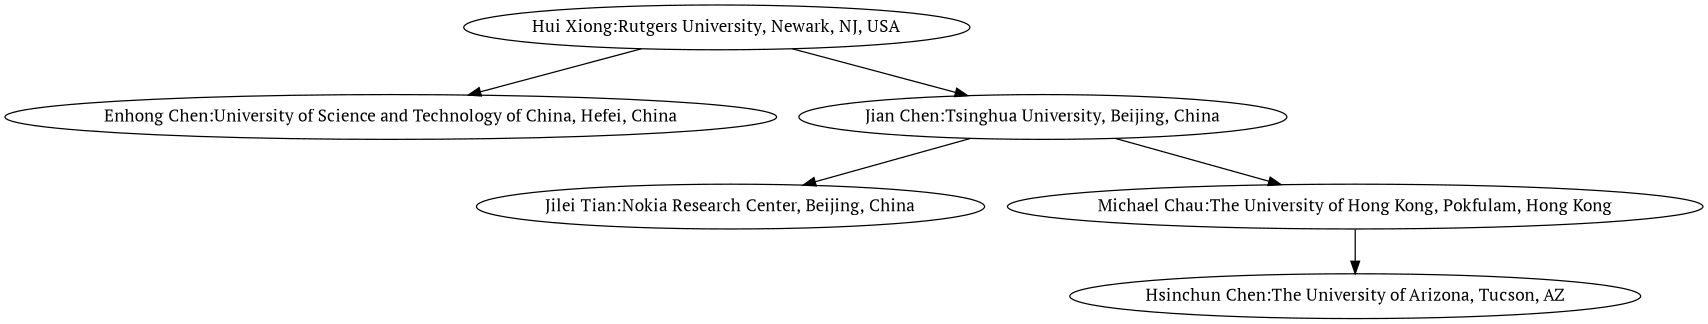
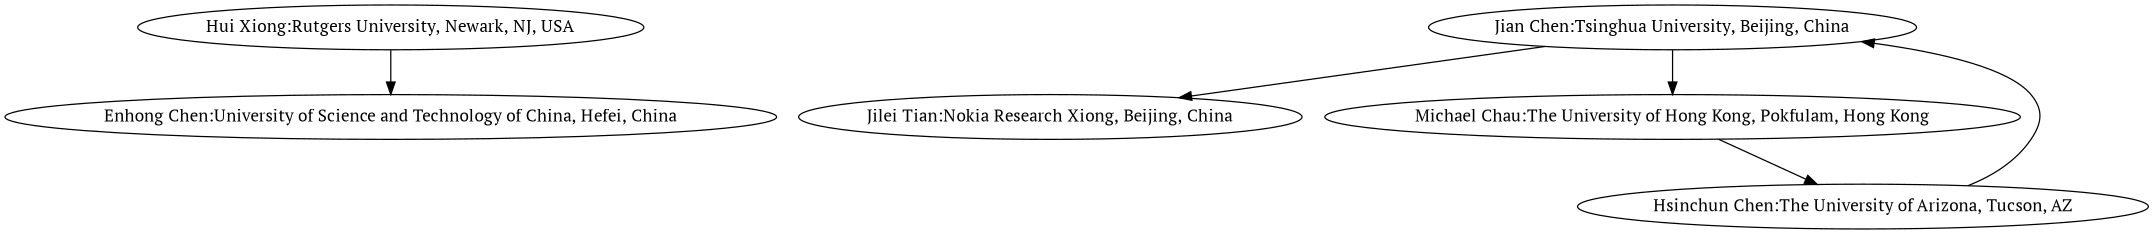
edge "Hui Xiong:Rutgers University, Newark, NJ, USA" -> "Jian Chen:Tsinghua University, Beijing, China": now "Hsinchun Chen:The University of Arizona, Tucson, AZ" -> "Jian Chen:Tsinghua University, Beijing, China"
node "Jilei Tian:Nokia Research Center, Beijing, China": label "Jilei Tian:Nokia Research Center, Beijing, China" -> "Jilei Tian:Nokia Research Xiong, Beijing, China"
